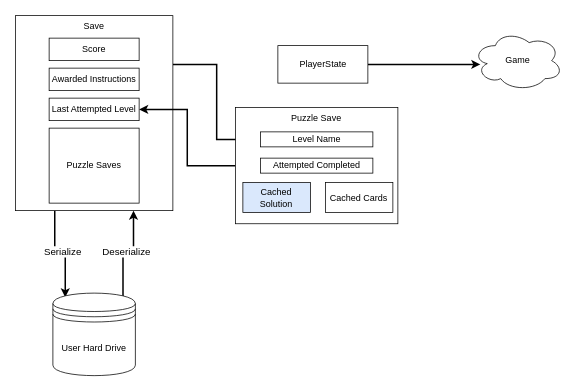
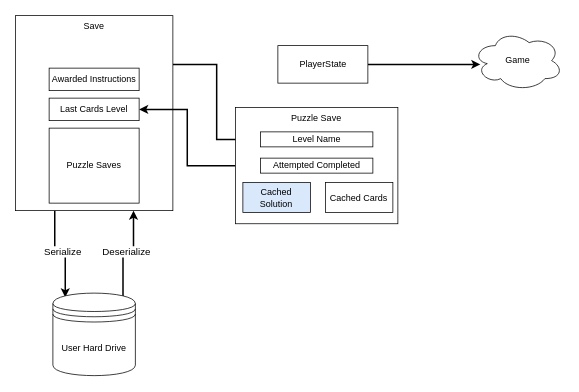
node "Score": removed
node "Last Attempted Level": label "Last Attempted Level" -> "Last Cards Level"
